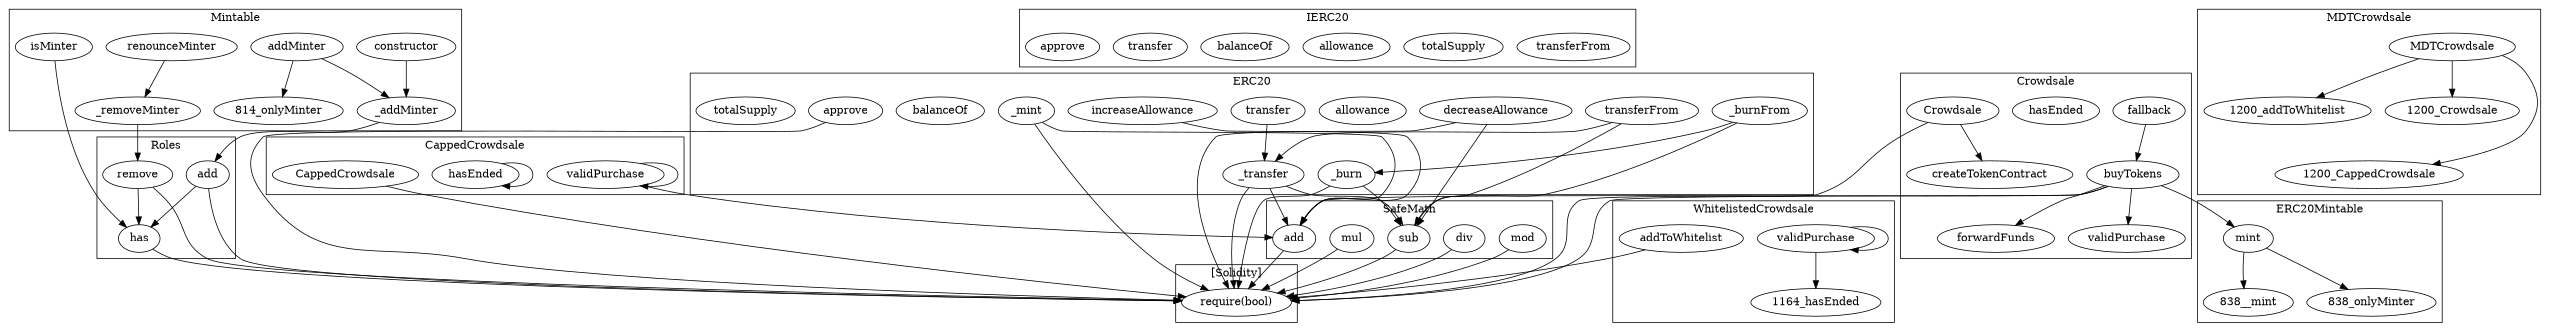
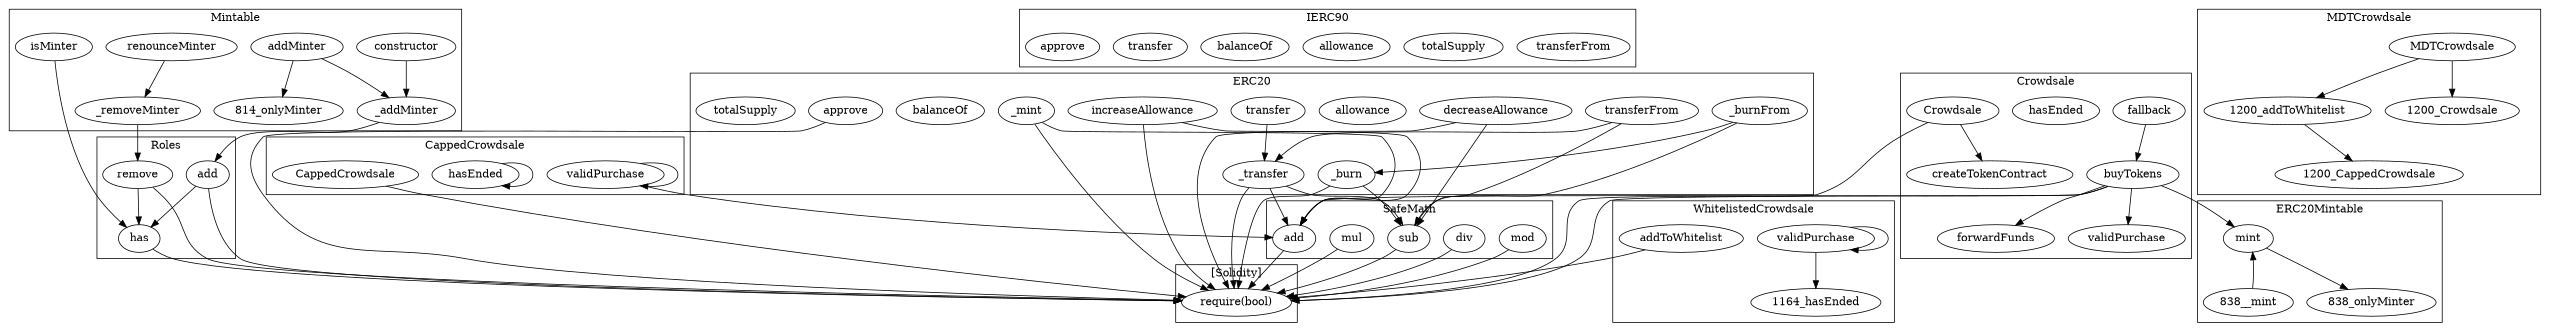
cluster "IERC20": label "IERC20" -> "IERC90"
edge "MDTCrowdsale" -> "1200_CappedCrowdsale": now "1200_addToWhitelist" -> "1200_CappedCrowdsale"
edge "increaseAllowance" -> "require(bool)": added
edge "mint" -> "838__mint": reversed
